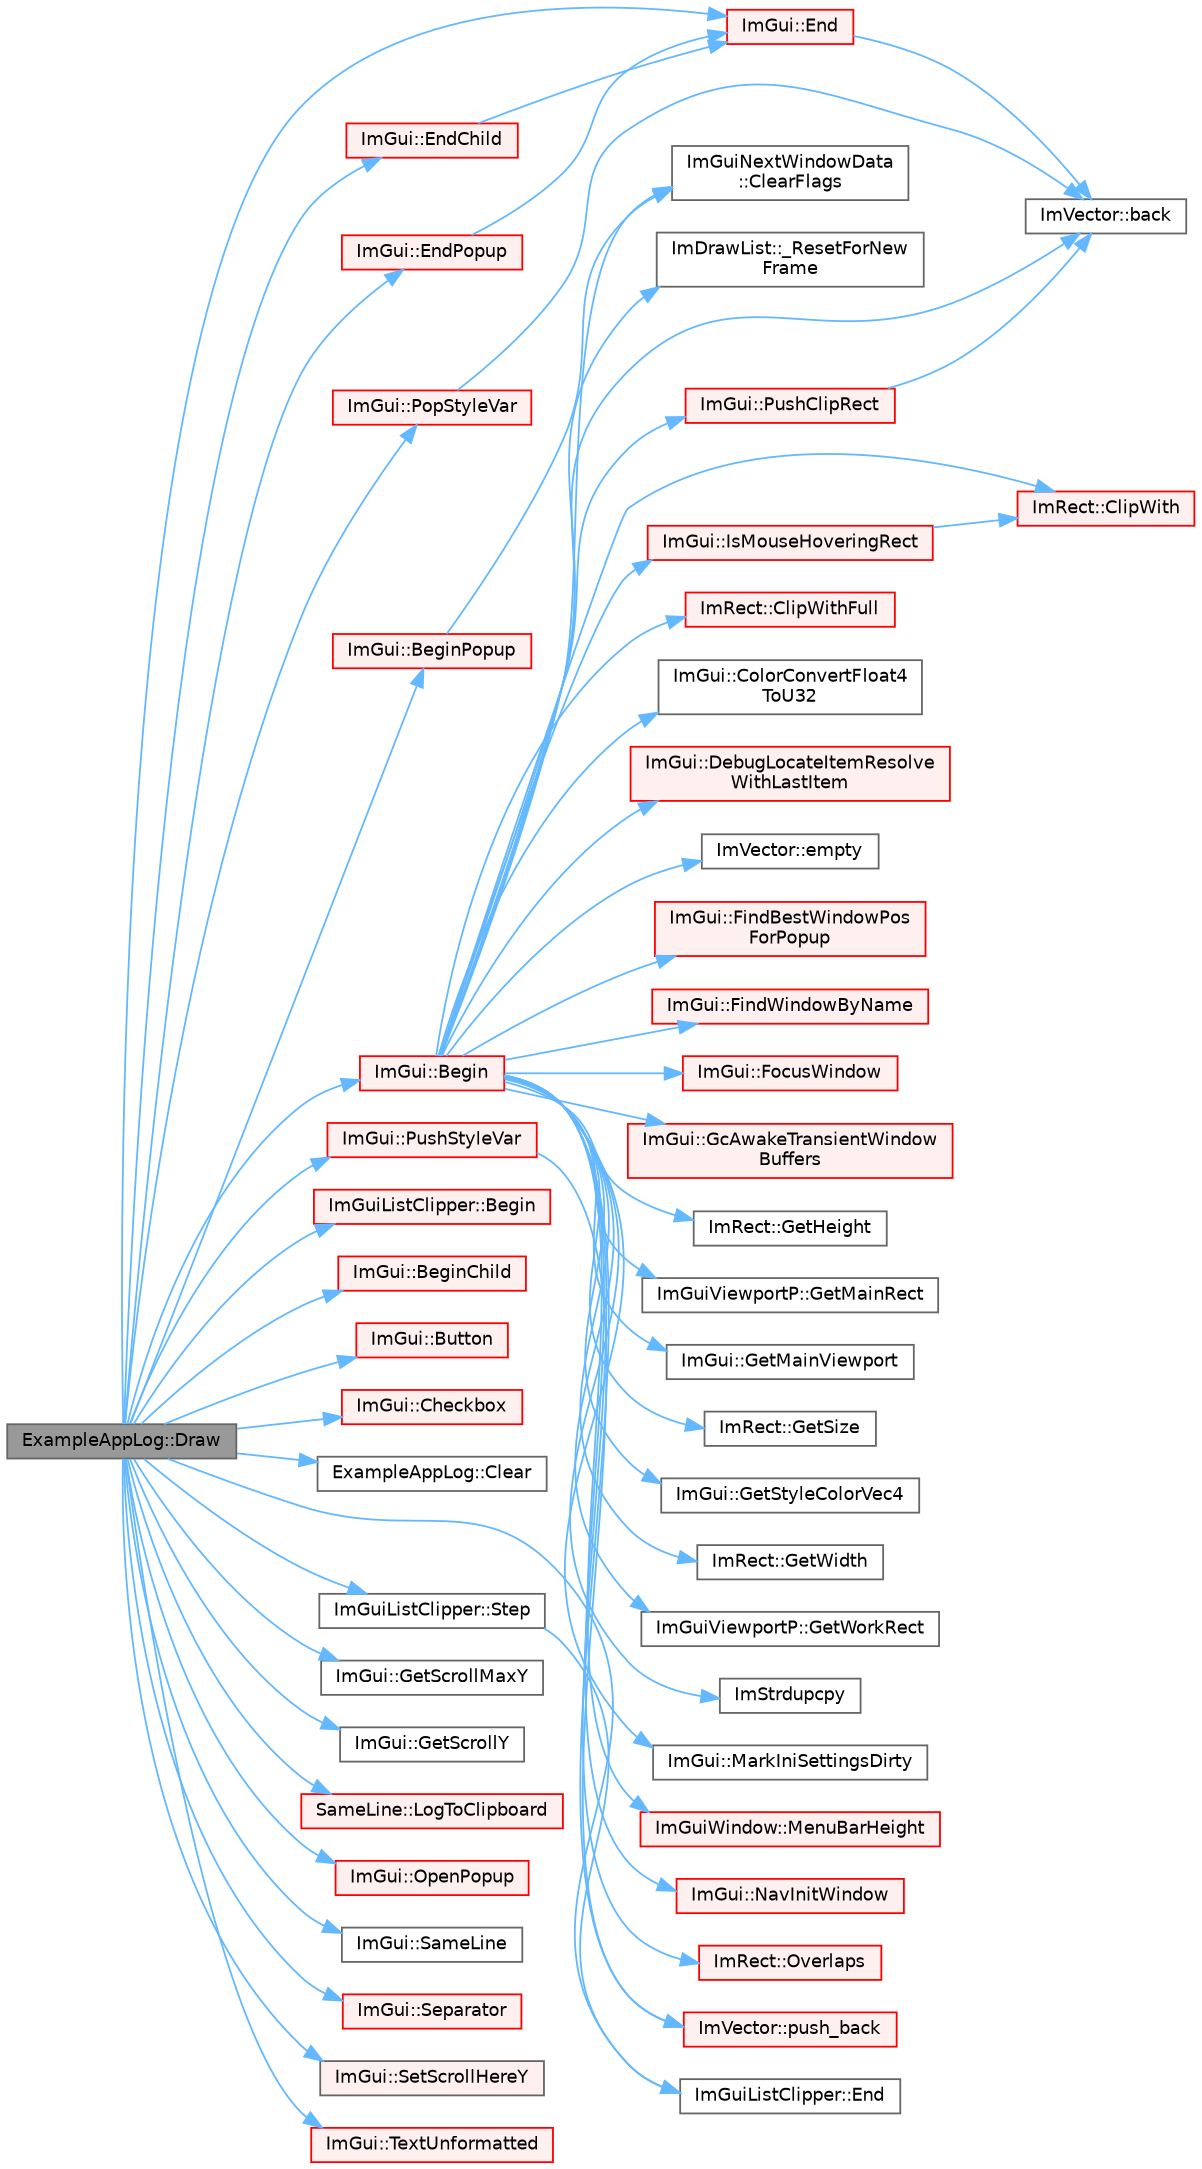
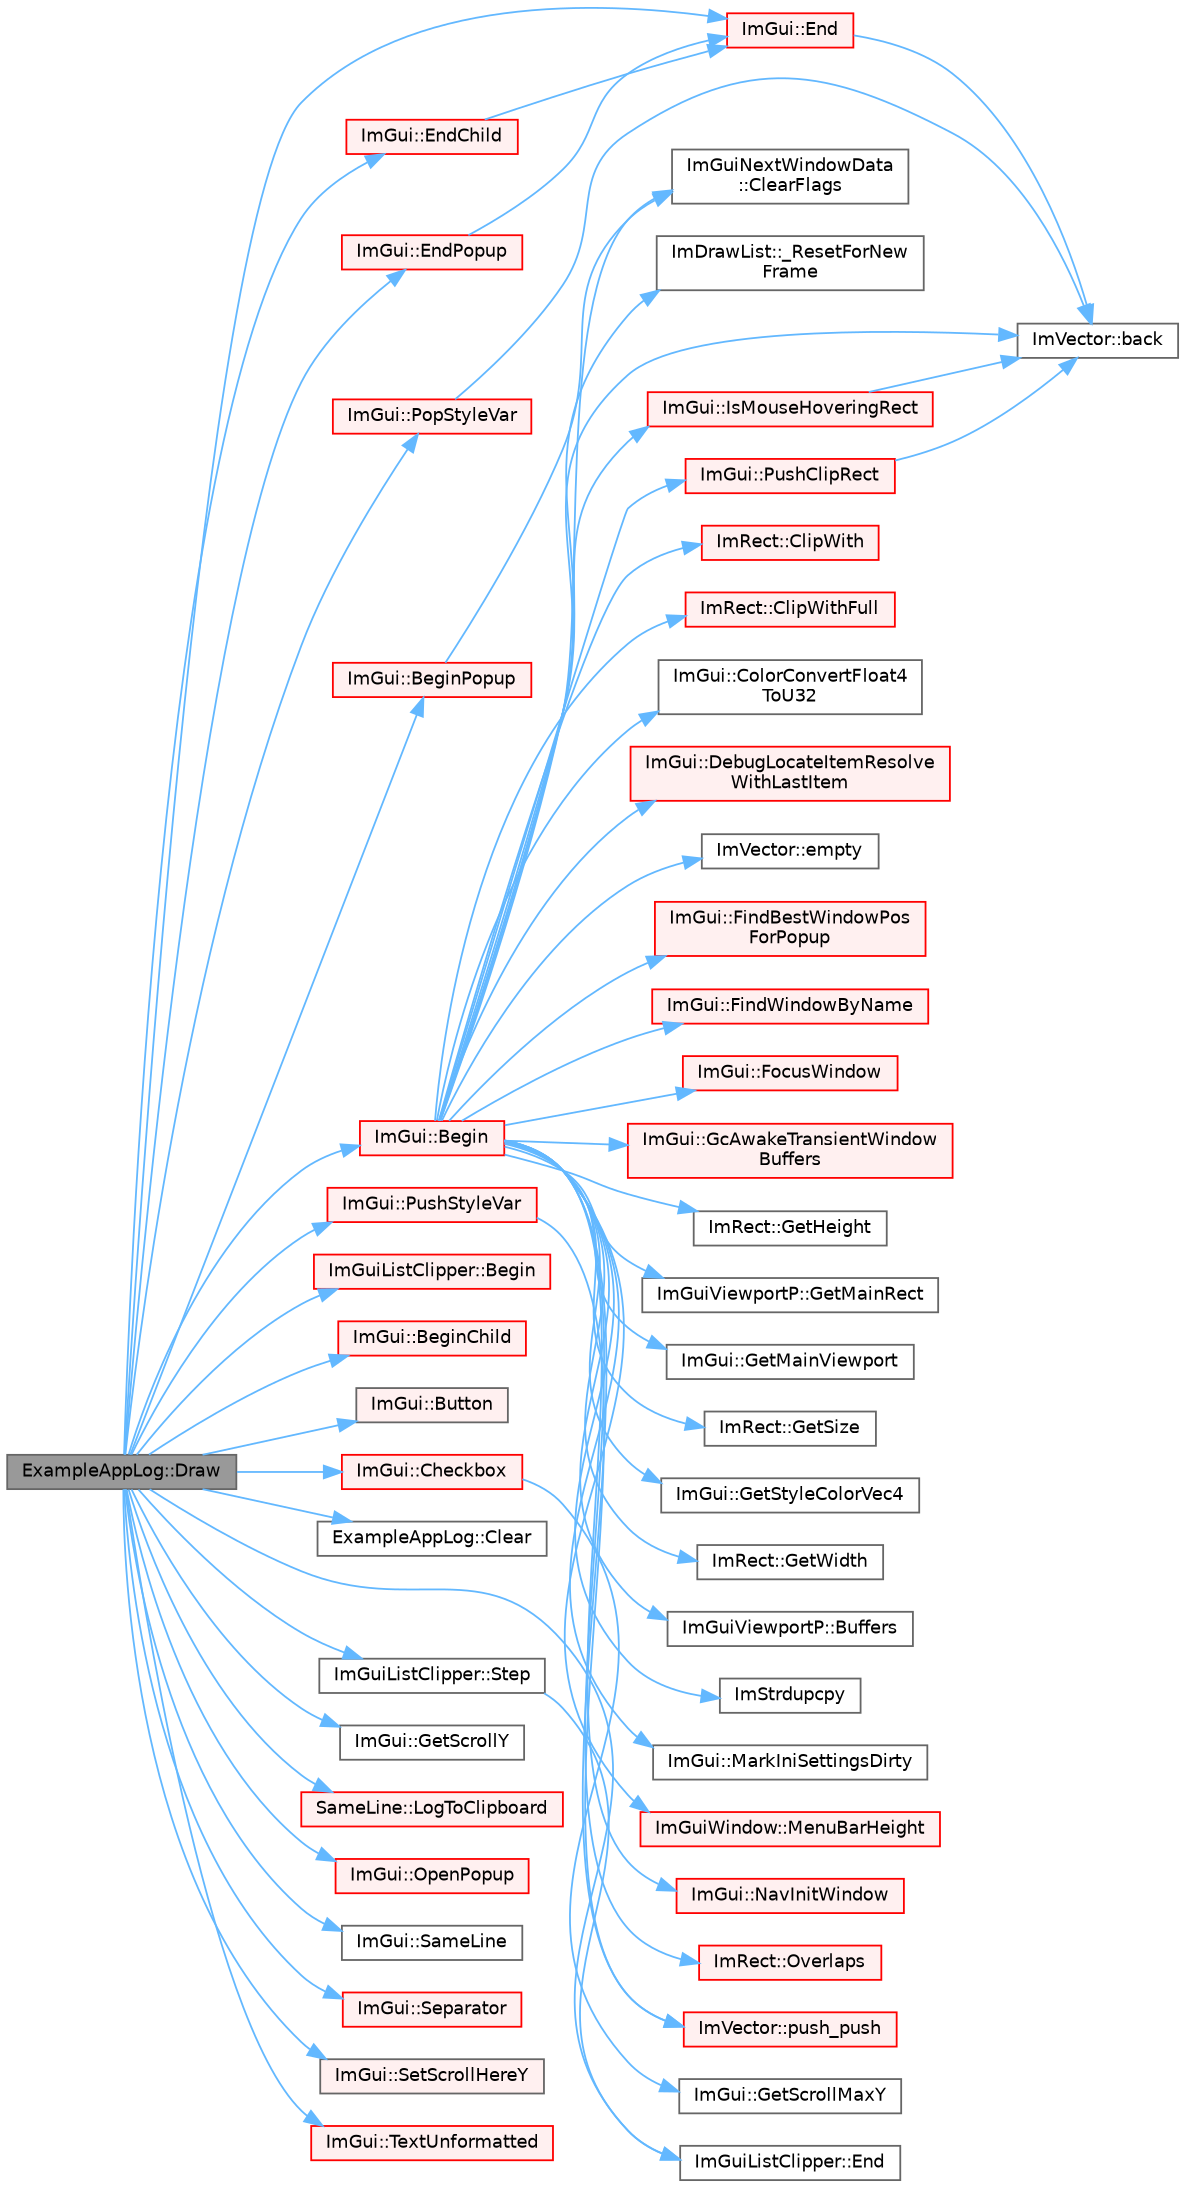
edge "ImGui::IsMouseHoveringRect" -> "ImRect::ClipWith": now "ImGui::IsMouseHoveringRect" -> "ImVector::back"
node "ImGui::Button": color red -> grey40
edge "ExampleAppLog::Draw" -> "ImGui::GetScrollMaxY": now "ImGui::Checkbox" -> "ImGui::GetScrollMaxY"
node "ImGuiViewportP::GetWorkRect": label "ImGuiViewportP::GetWorkRect" -> "ImGuiViewportP::Buffers"
node "ImVector::push_back": label "ImVector::push_back" -> "ImVector::push_push"
